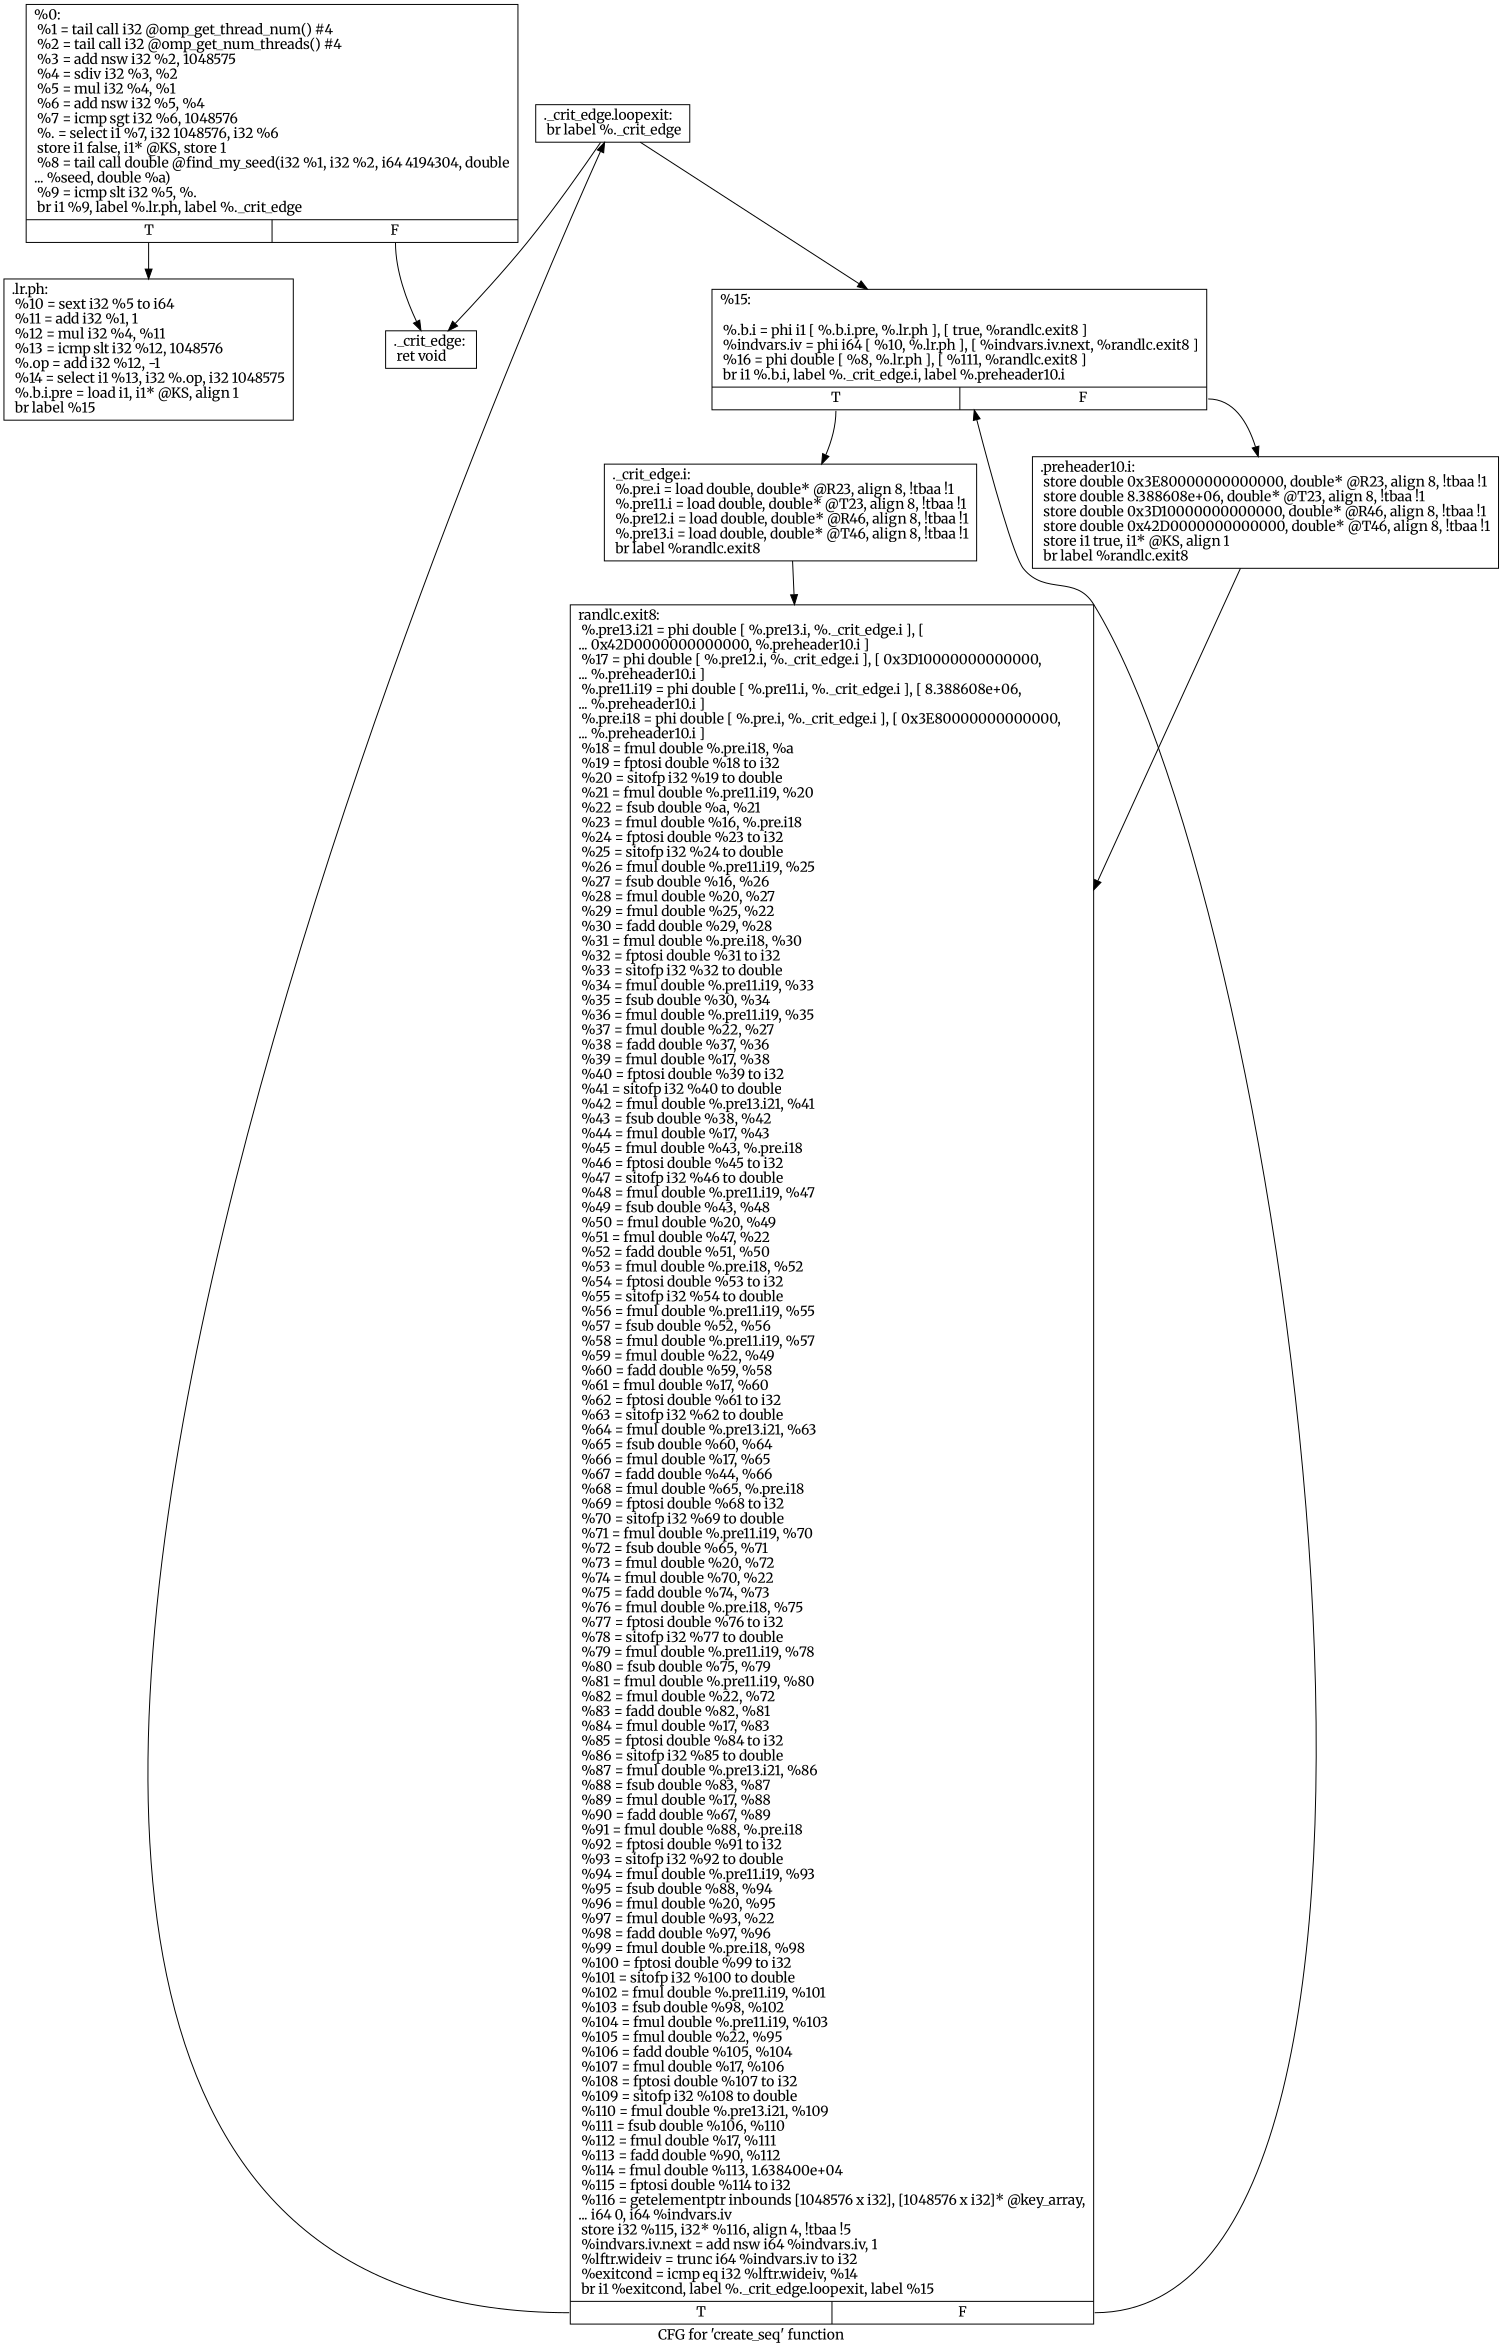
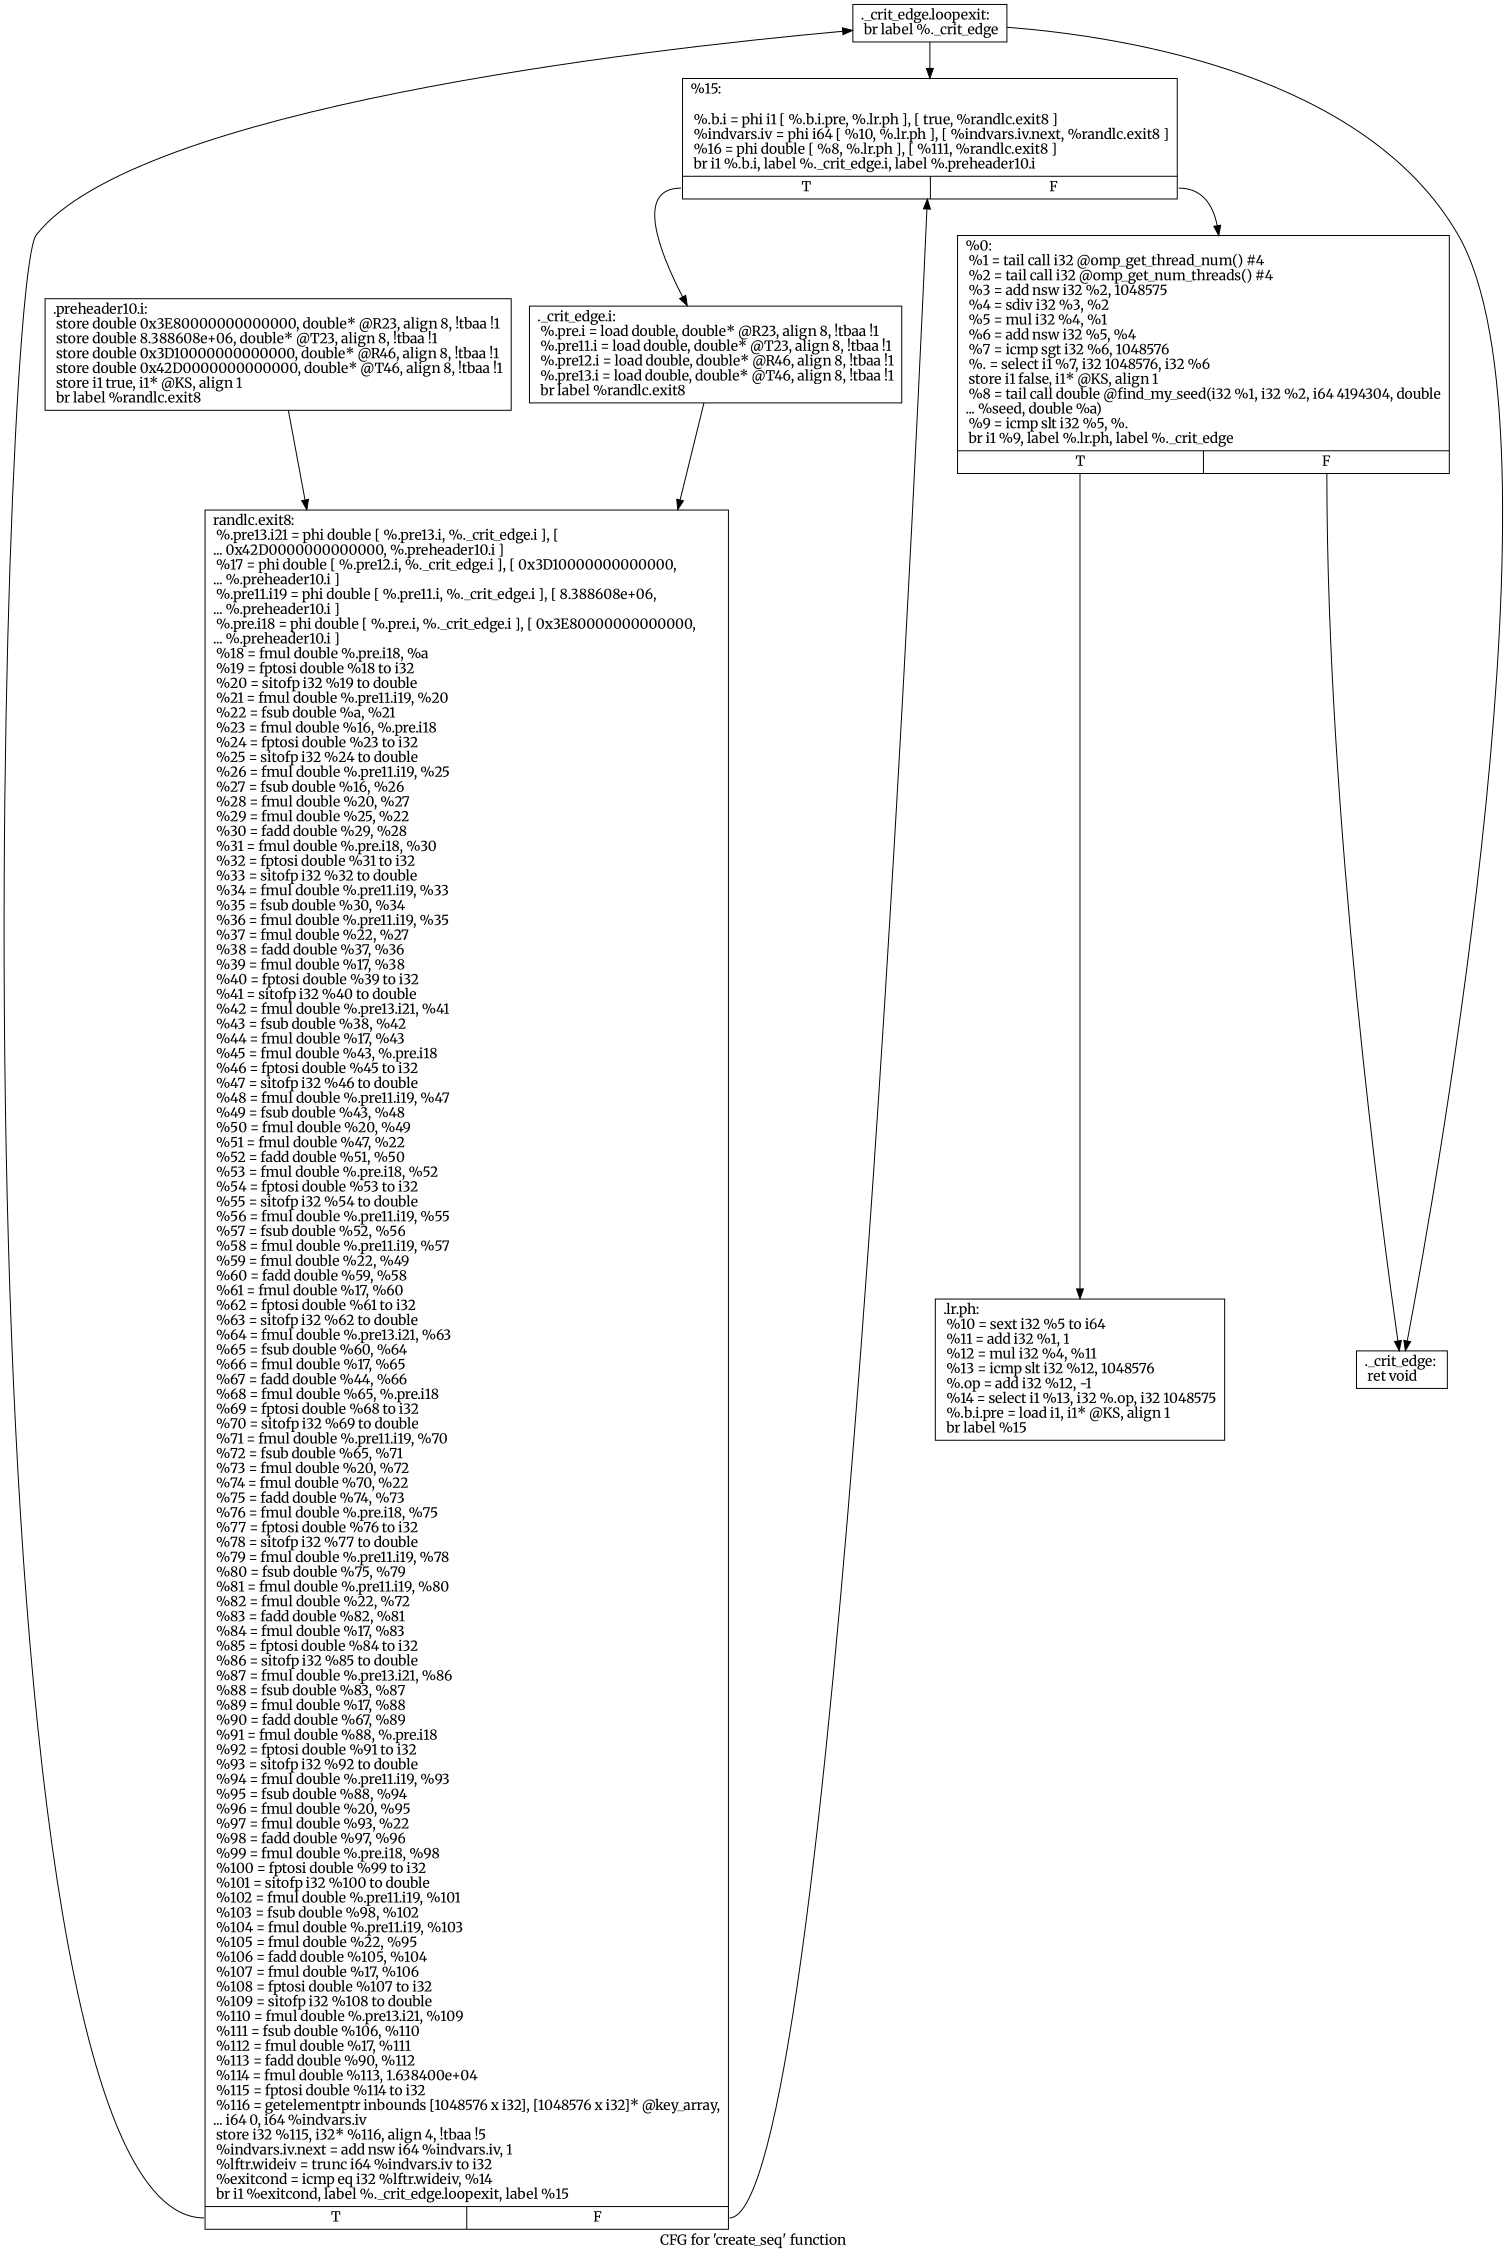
node "%0:": text "store i1 false, i1* @KS, store 1" -> "store i1 false, i1* @KS, align 1"
edge "%15:" -> ".preheader10.i:": now "%15:" -> "%0:"
